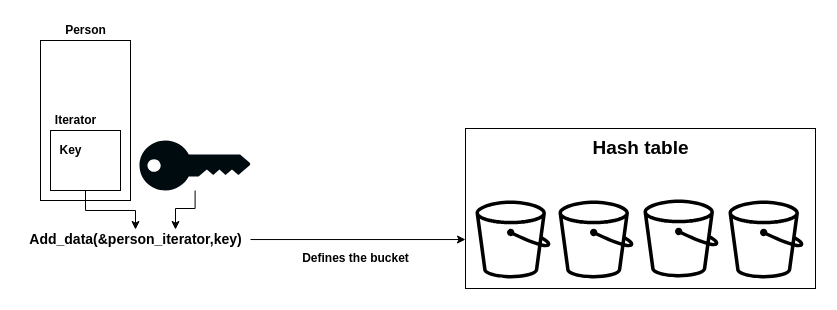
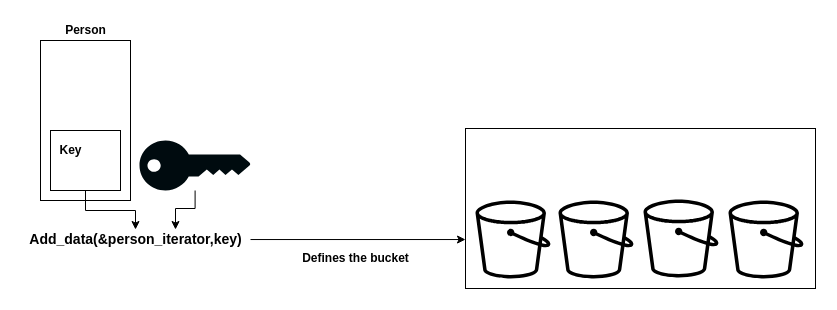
node "Iterator": removed
node "Hash table": removed
